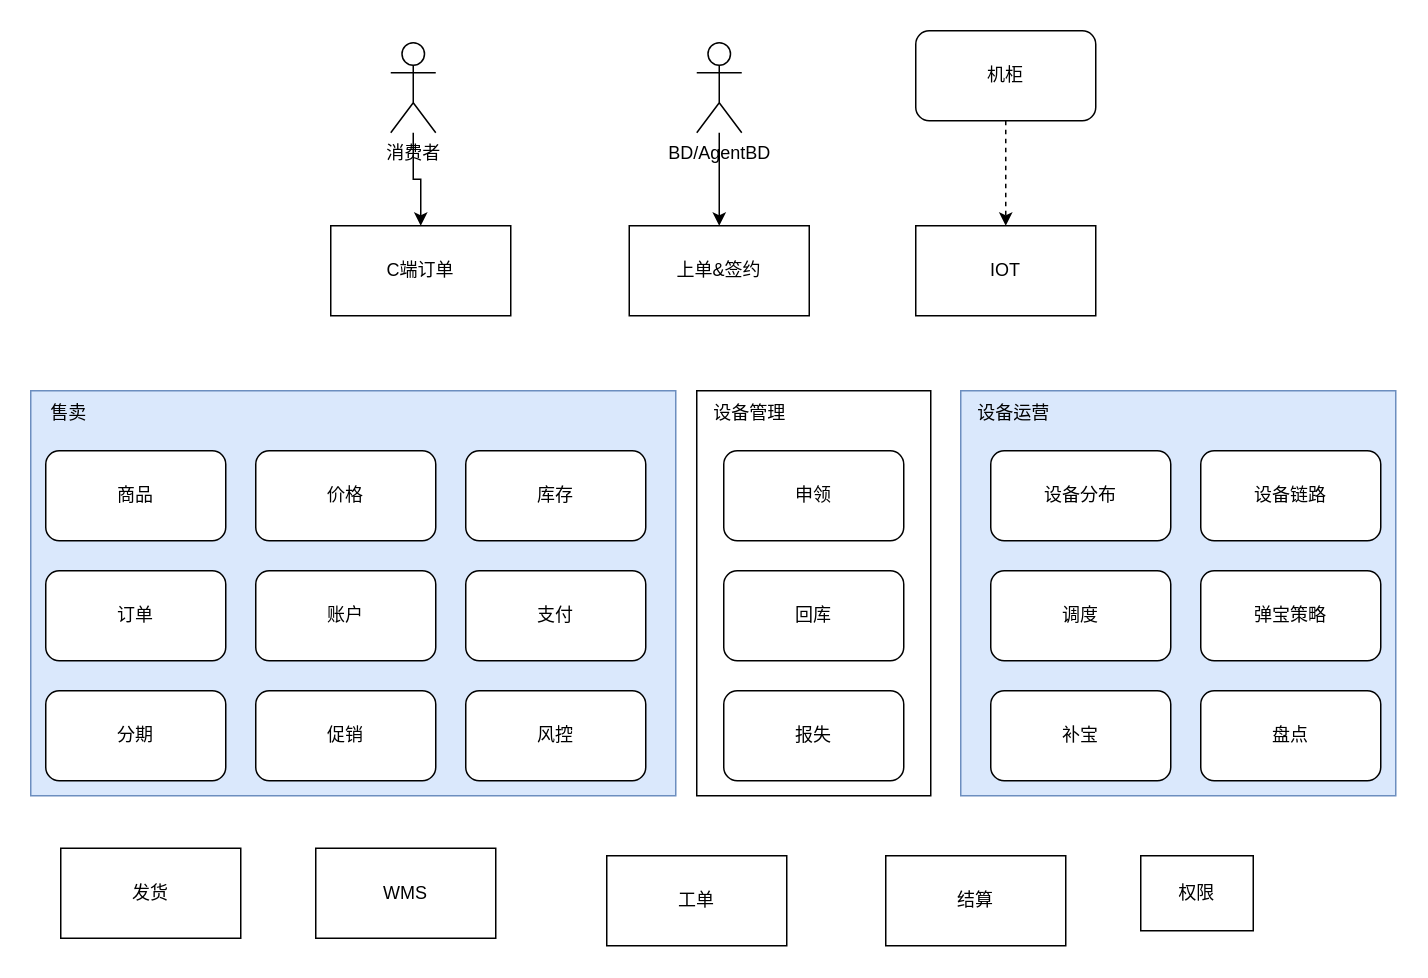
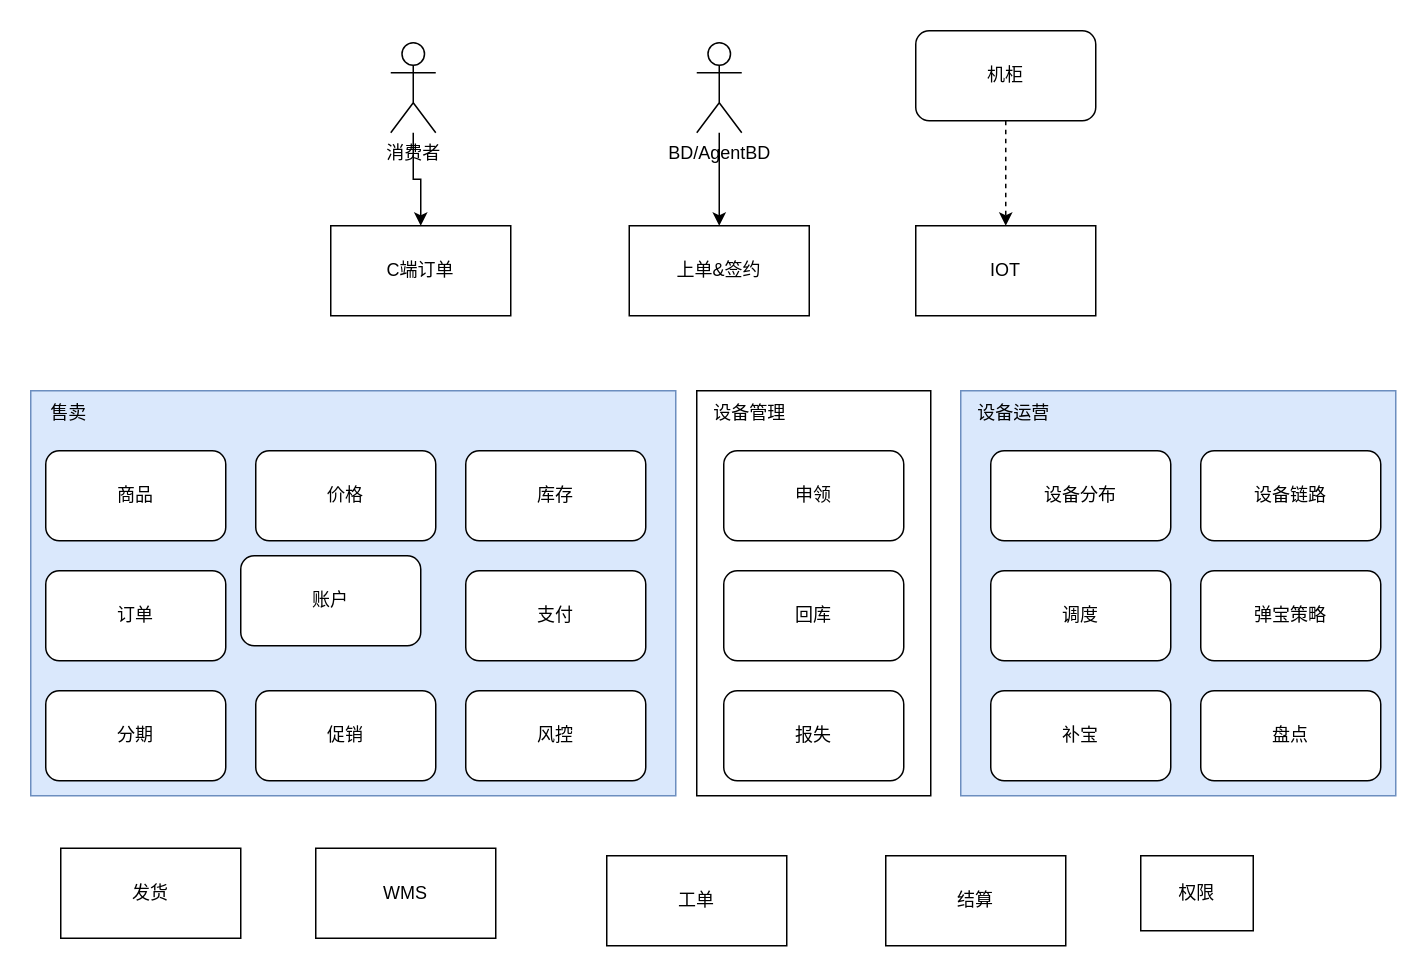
node "账户": moved (346, 616) -> (331, 601)
